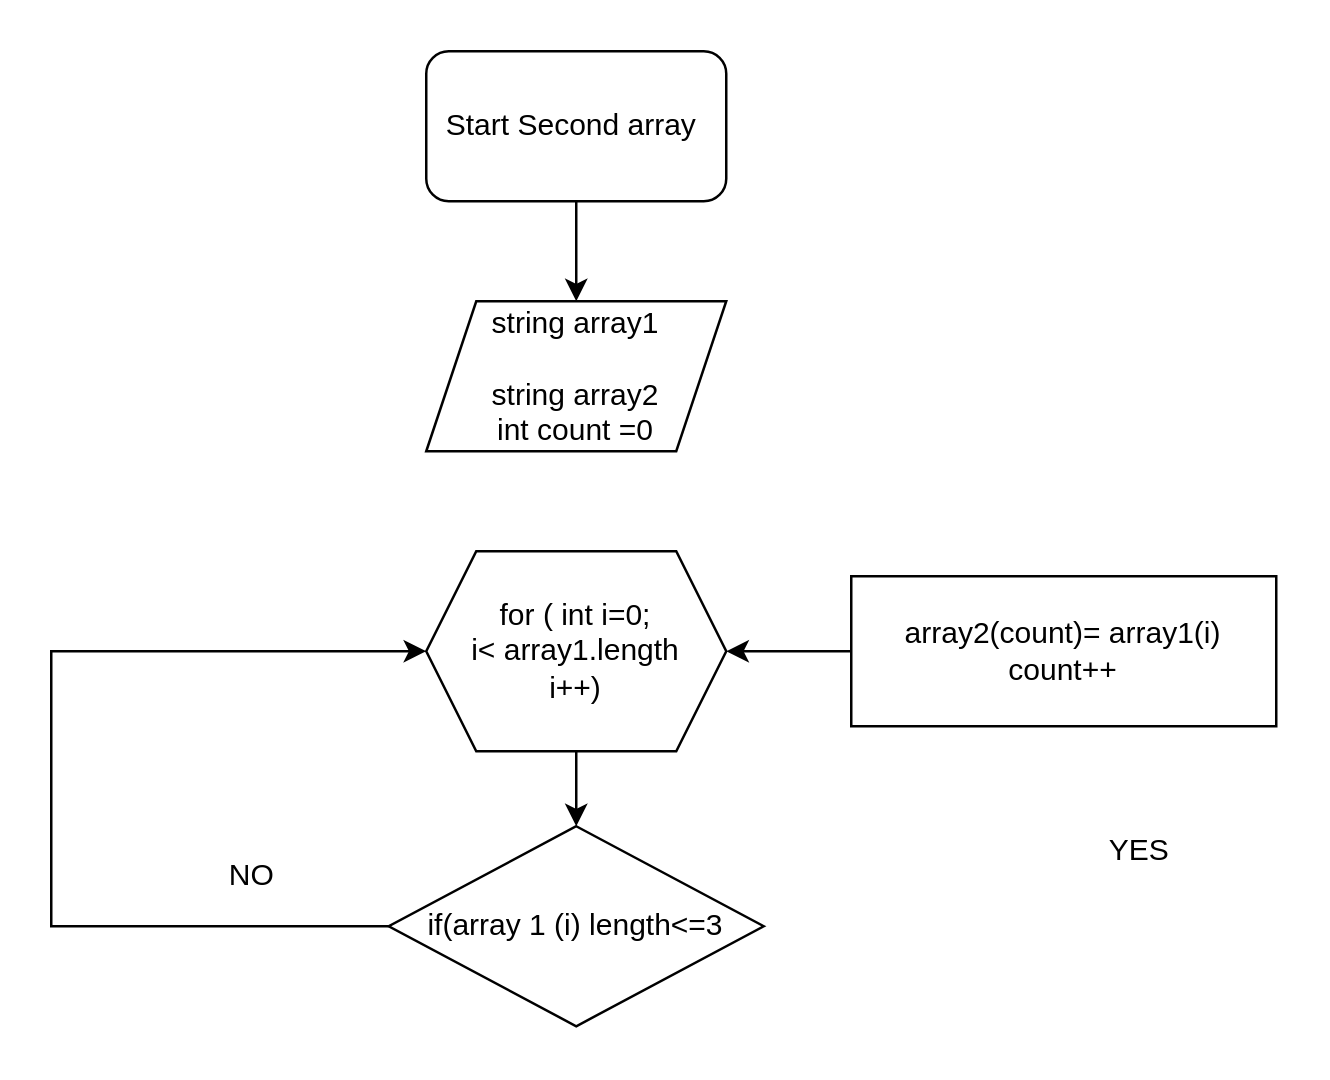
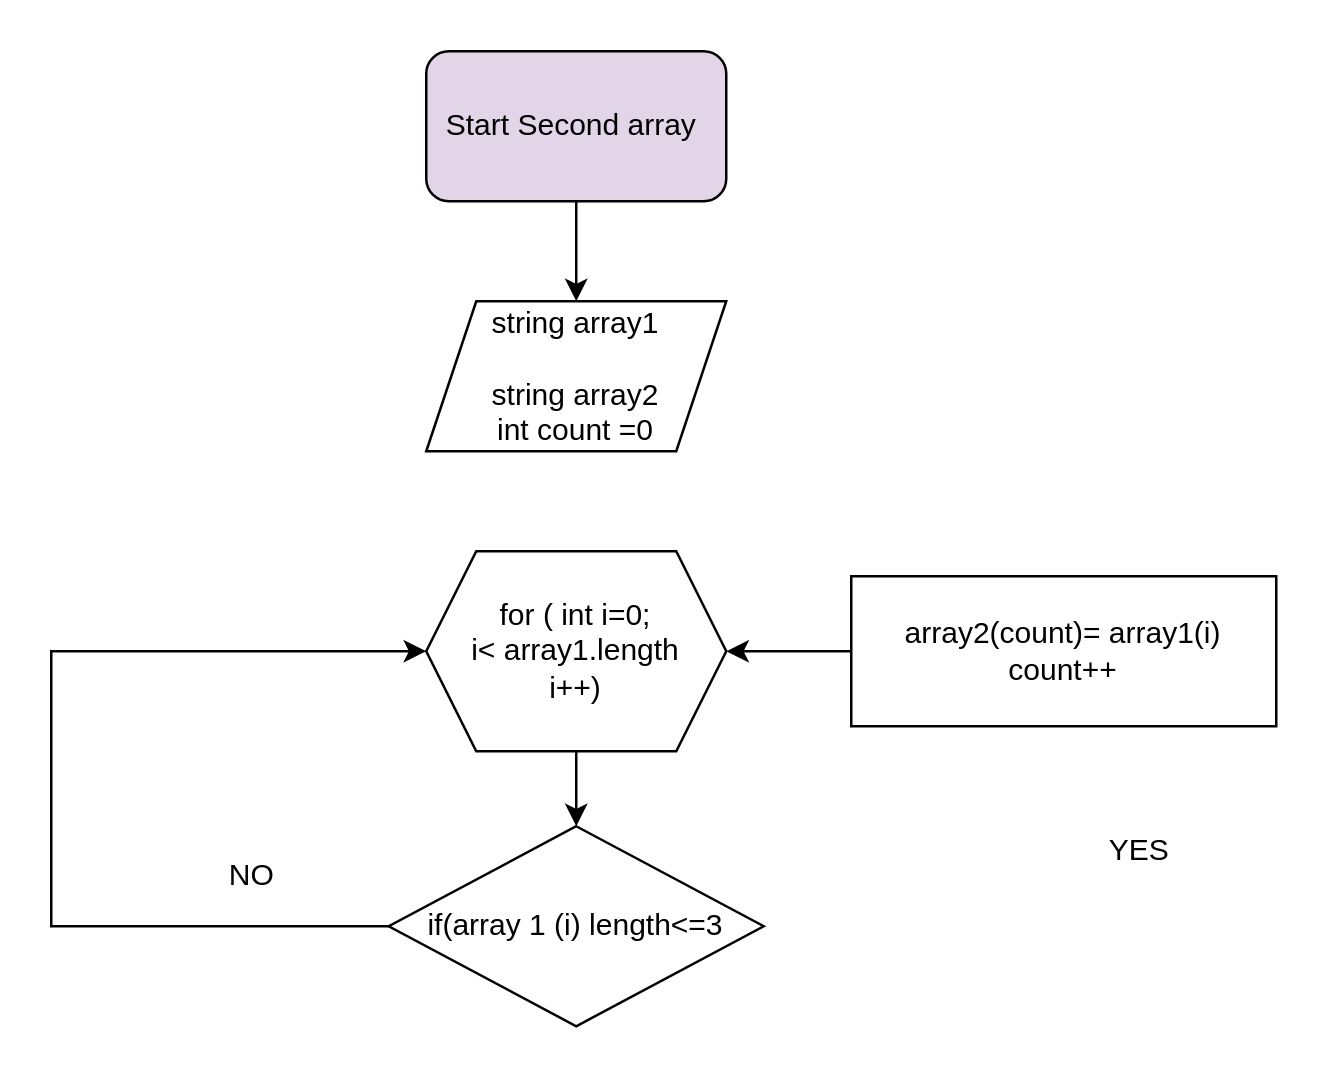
node "Start Second array": fillcolor #ffffff -> #e1d5e7
